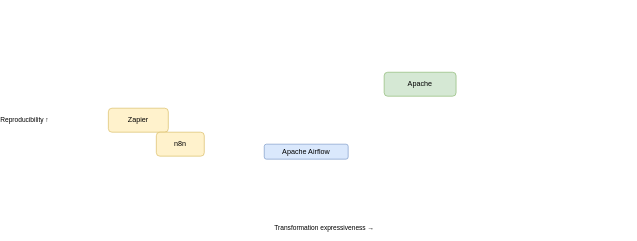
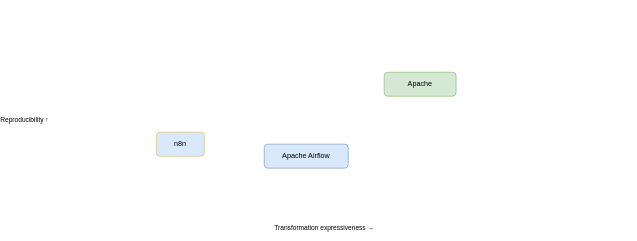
node "Zapier": removed
node "n8n": fillcolor #fff2cc -> #dae8fc
node "Apache Airflow": size 84x15 -> 84x24
